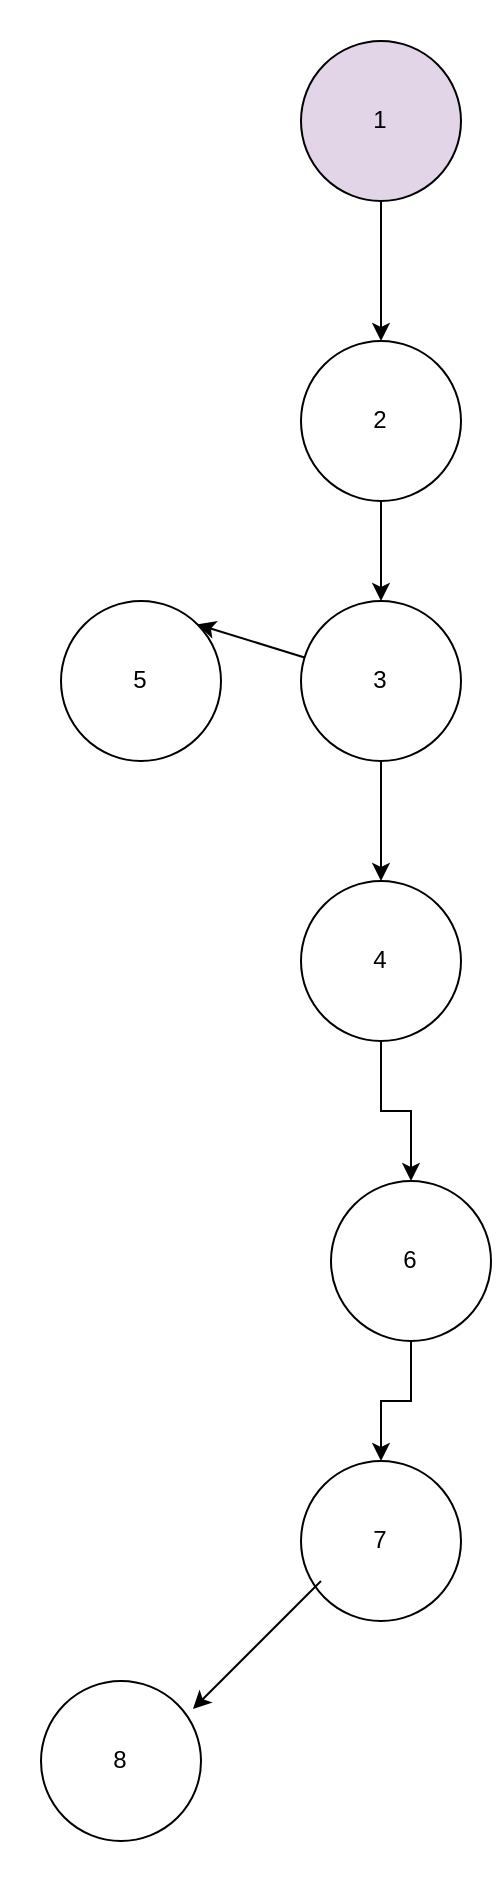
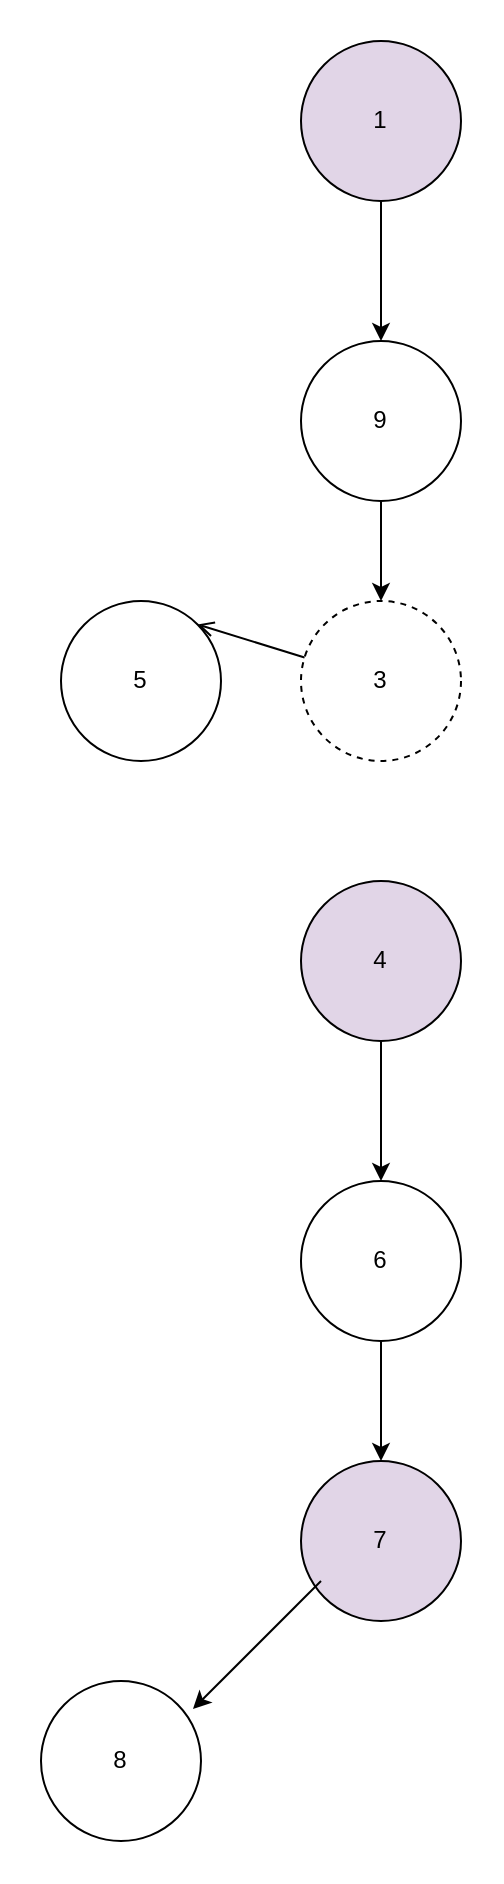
node "2": label "2" -> "9"
edge "3" -> "5": arrowhead classic -> open
node "3": style solid -> dashed
edge "3" -> "4": removed
node "4": fillcolor #ffffff -> #e1d5e7
node "6": moved (411, 1261) -> (381, 1261)
node "7": fillcolor #ffffff -> #e1d5e7
